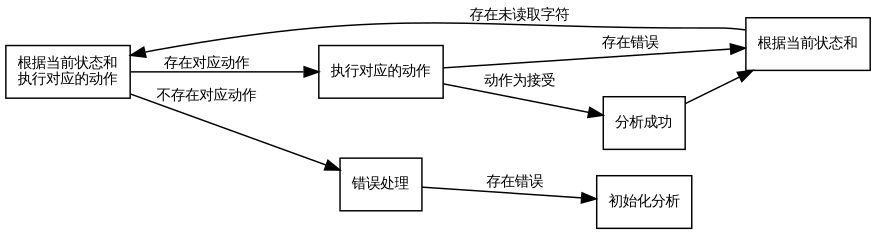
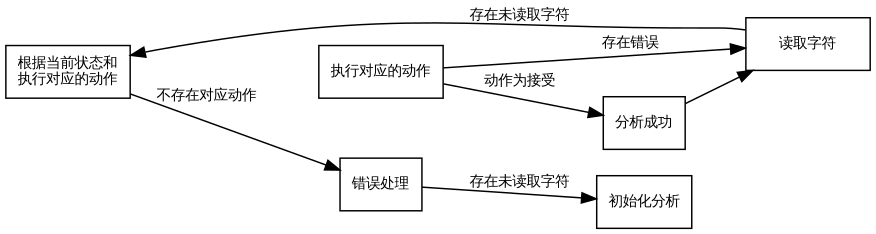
node "根据当前状态和": label "根据当前状态和" -> "读取字符"
edge "根据当前状态和 执行对应的动作" -> "执行对应的动作": removed, label "存在对应动作"
edge "错误处理" -> "初始化分析": label "存在错误  " -> "存在未读取字符"
